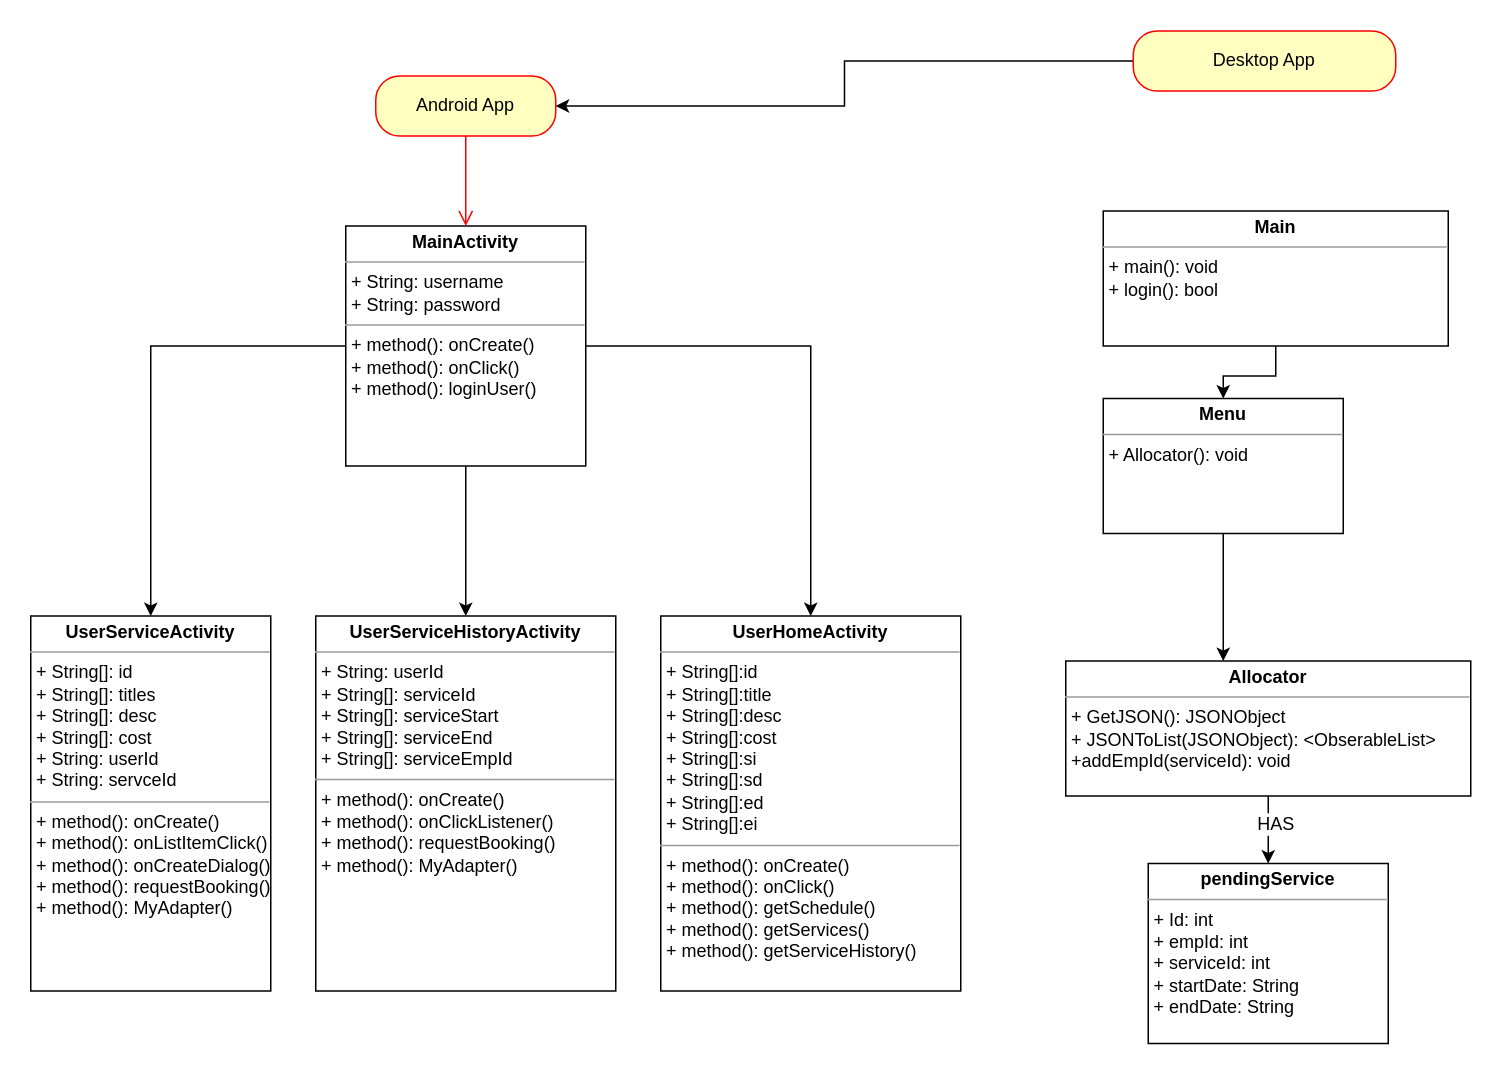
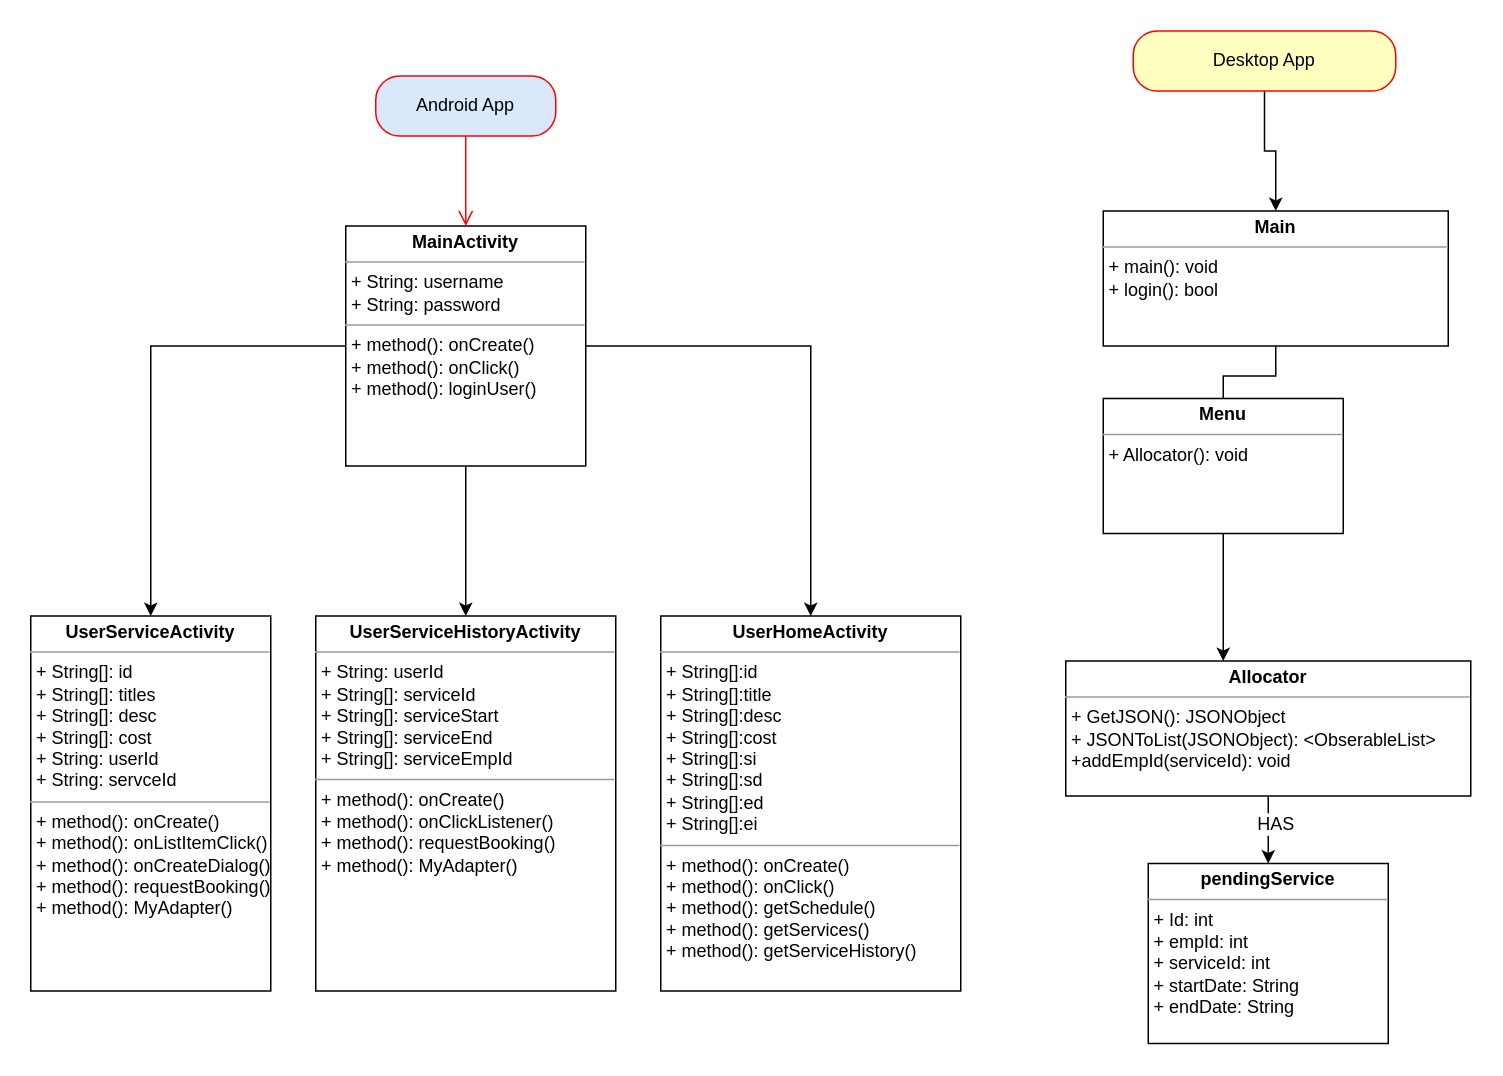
edge "Desktop App" -> "Android App": now "Desktop App" -> "Main + main(): void + login(): bool"
node "Android App": fillcolor #ffffc0 -> #dae8fc
edge "Main + main(): void + login(): bool" -> "Menu + Allocator(): void": arrowhead classic -> none
